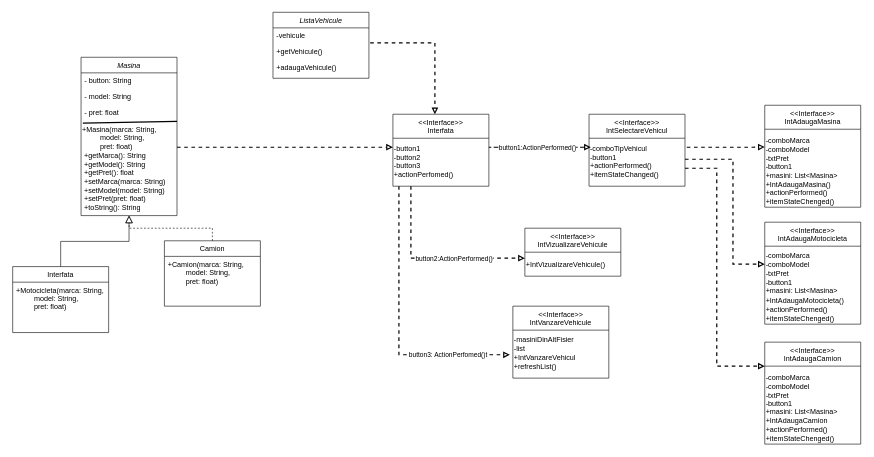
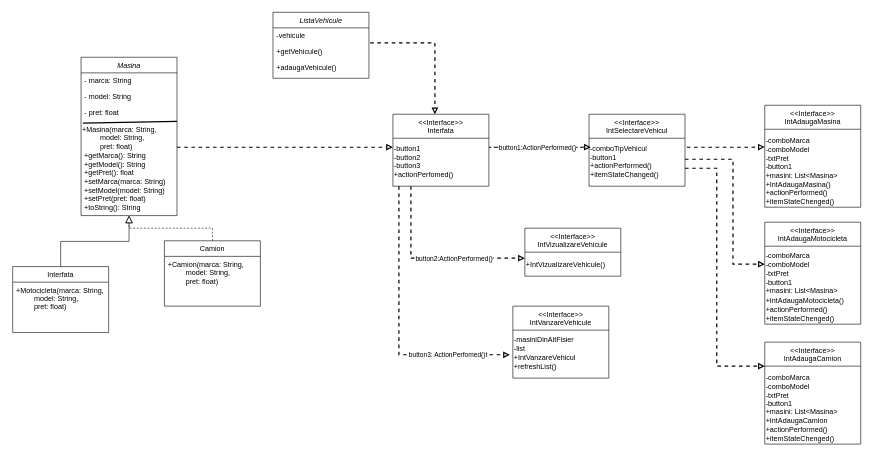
node "- button: String": label "- button: String" -> "- marca: String"
